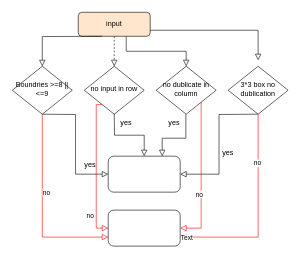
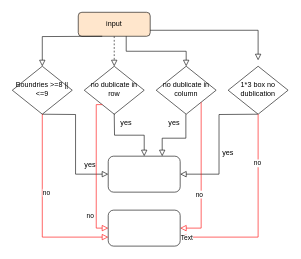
node "no input in row": label "no input in row" -> "no dublicate in row"
node "3*3 box no dublication": label "3*3 box no dublication" -> "1*3 box no dublication"
